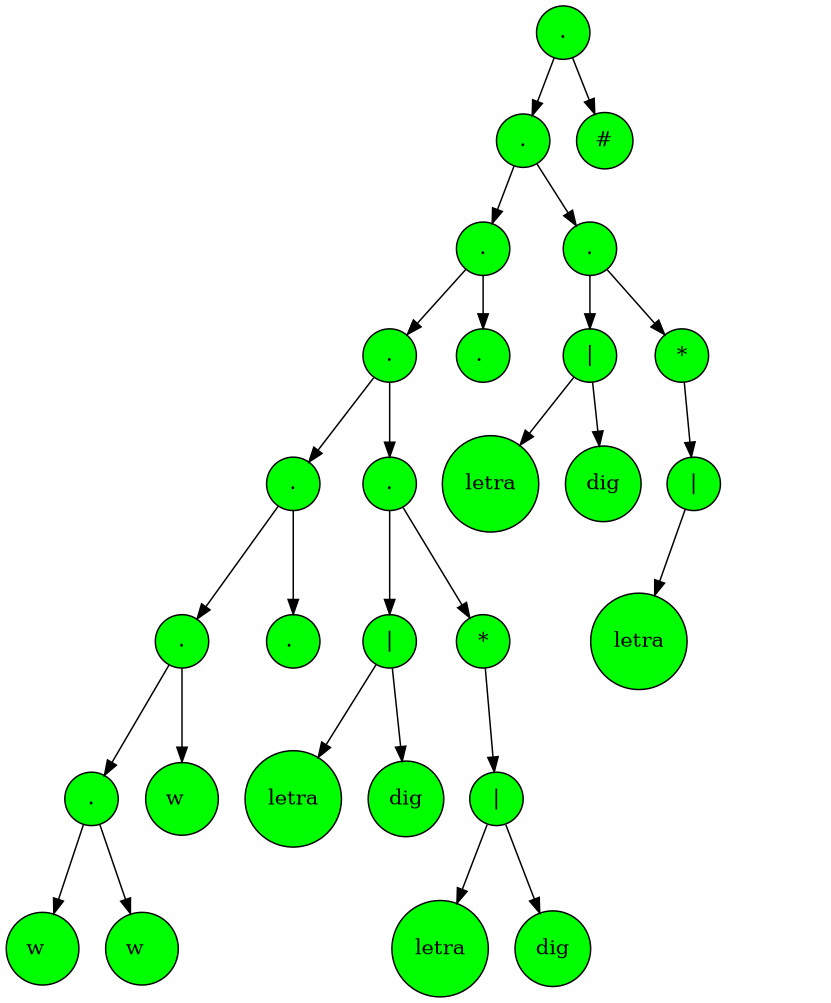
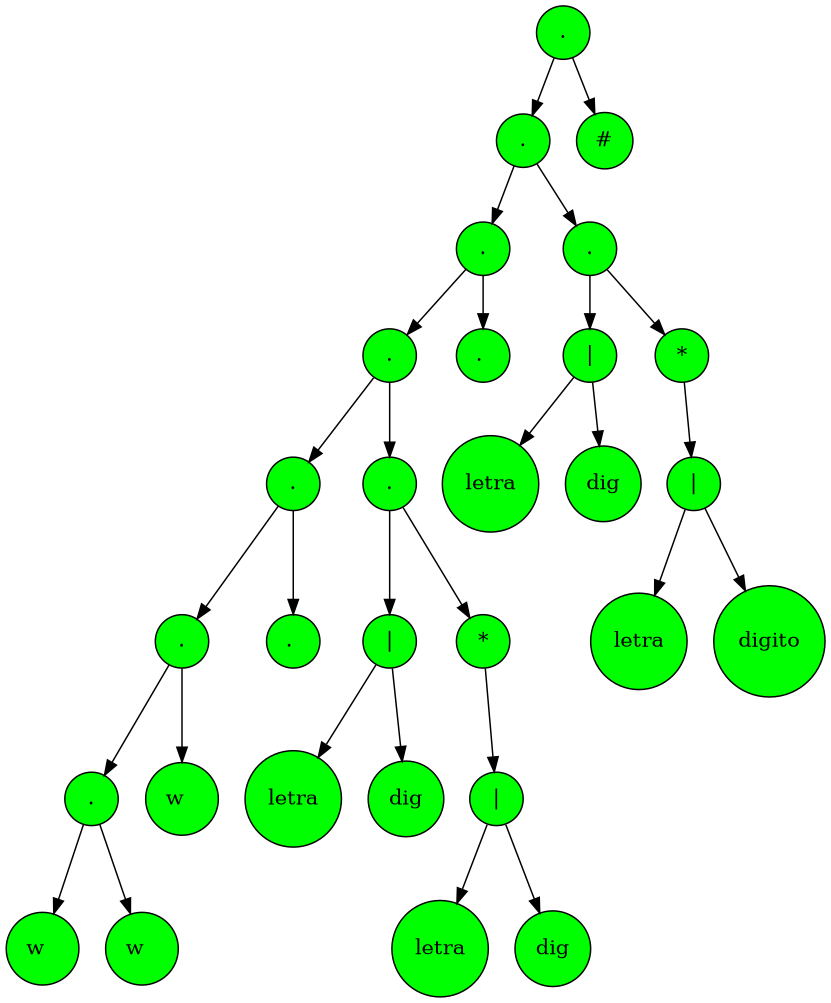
node "digito": added
